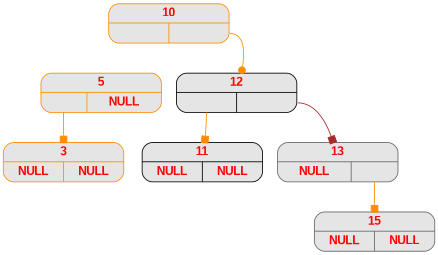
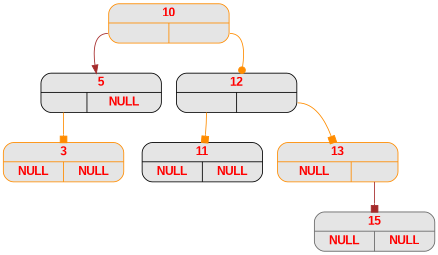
edge "10" -> "5": added
node "5": color darkorange -> black
edge "12" -> "13": color brown -> darkorange
node "13": color gray40 -> darkorange
edge "13" -> "15": color darkorange -> brown
